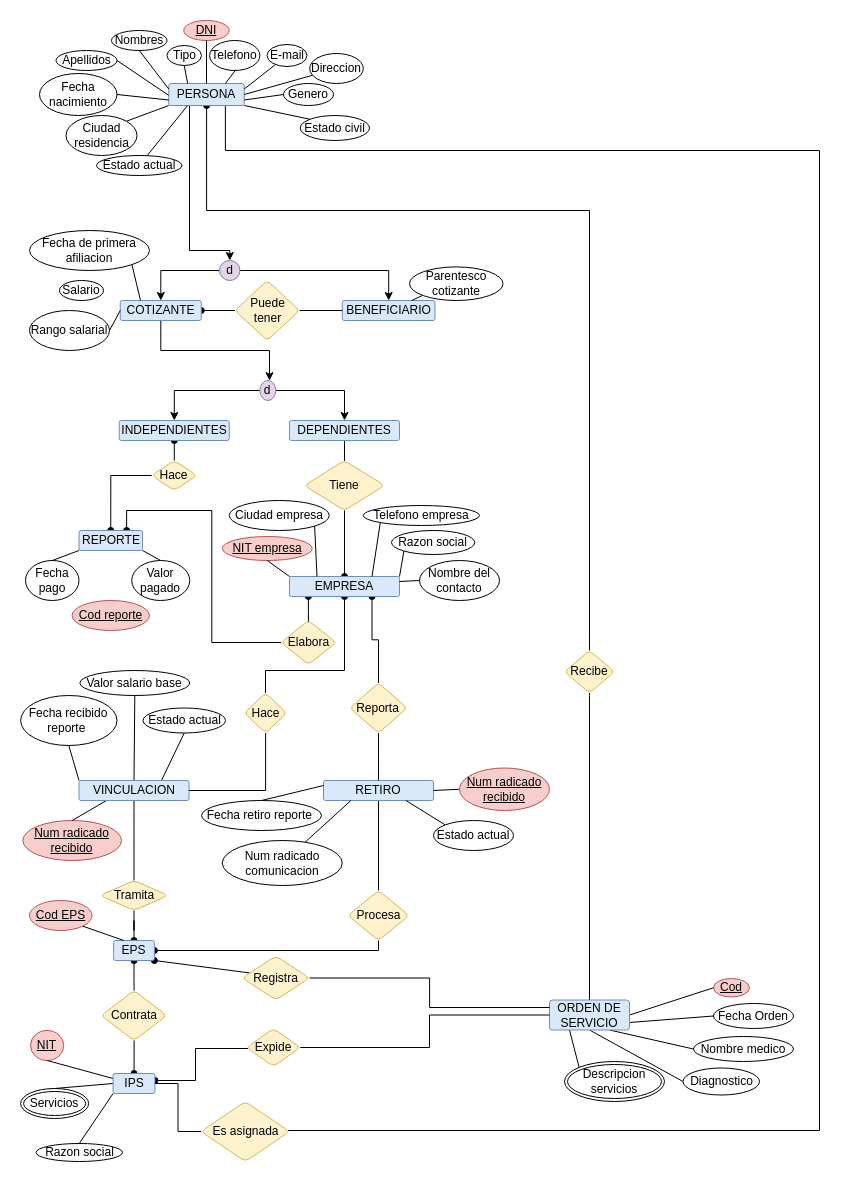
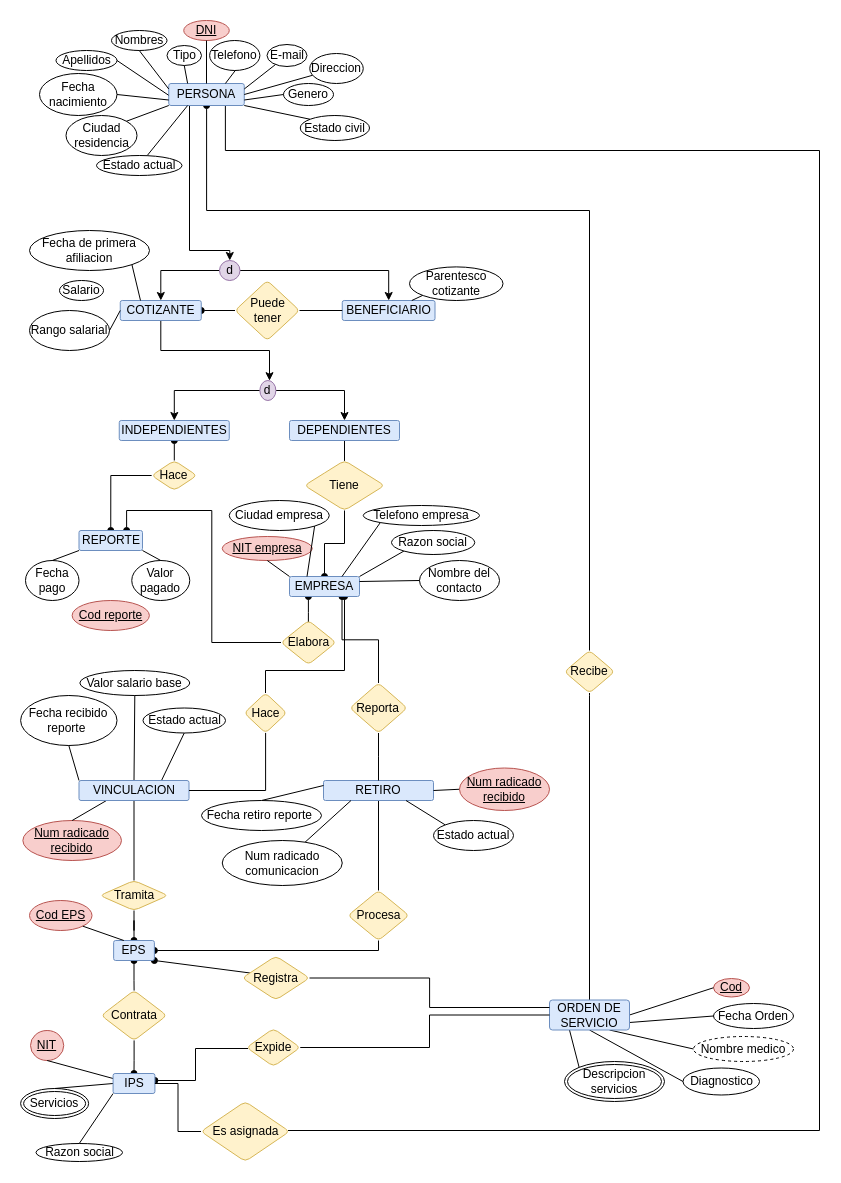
node "EMPRESA": size 110x20 -> 70x20
node "Nombre medico": style solid -> dashed
